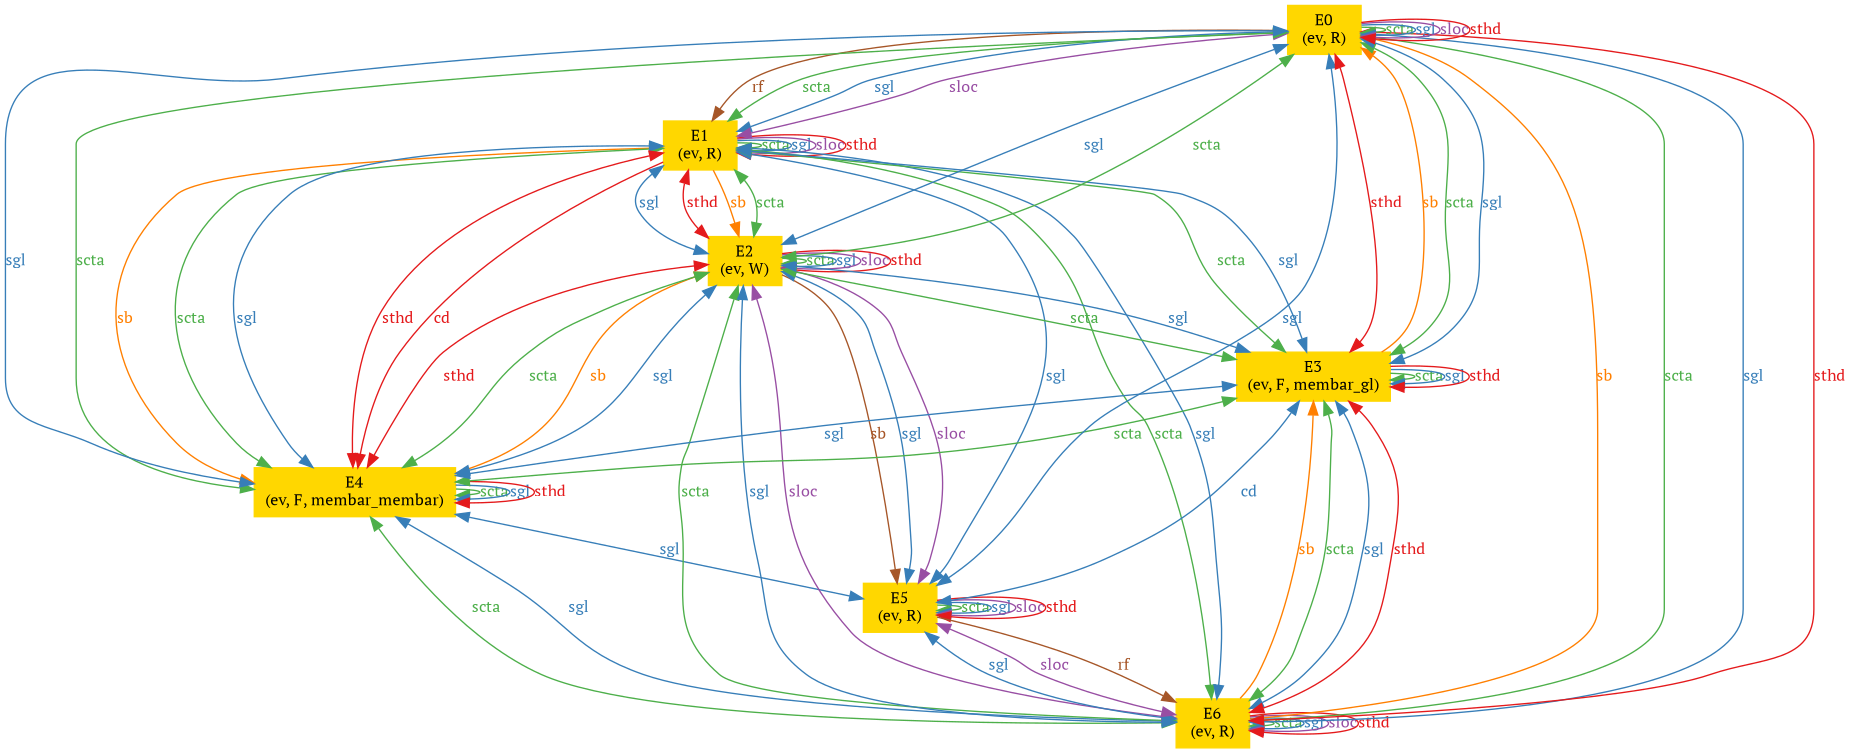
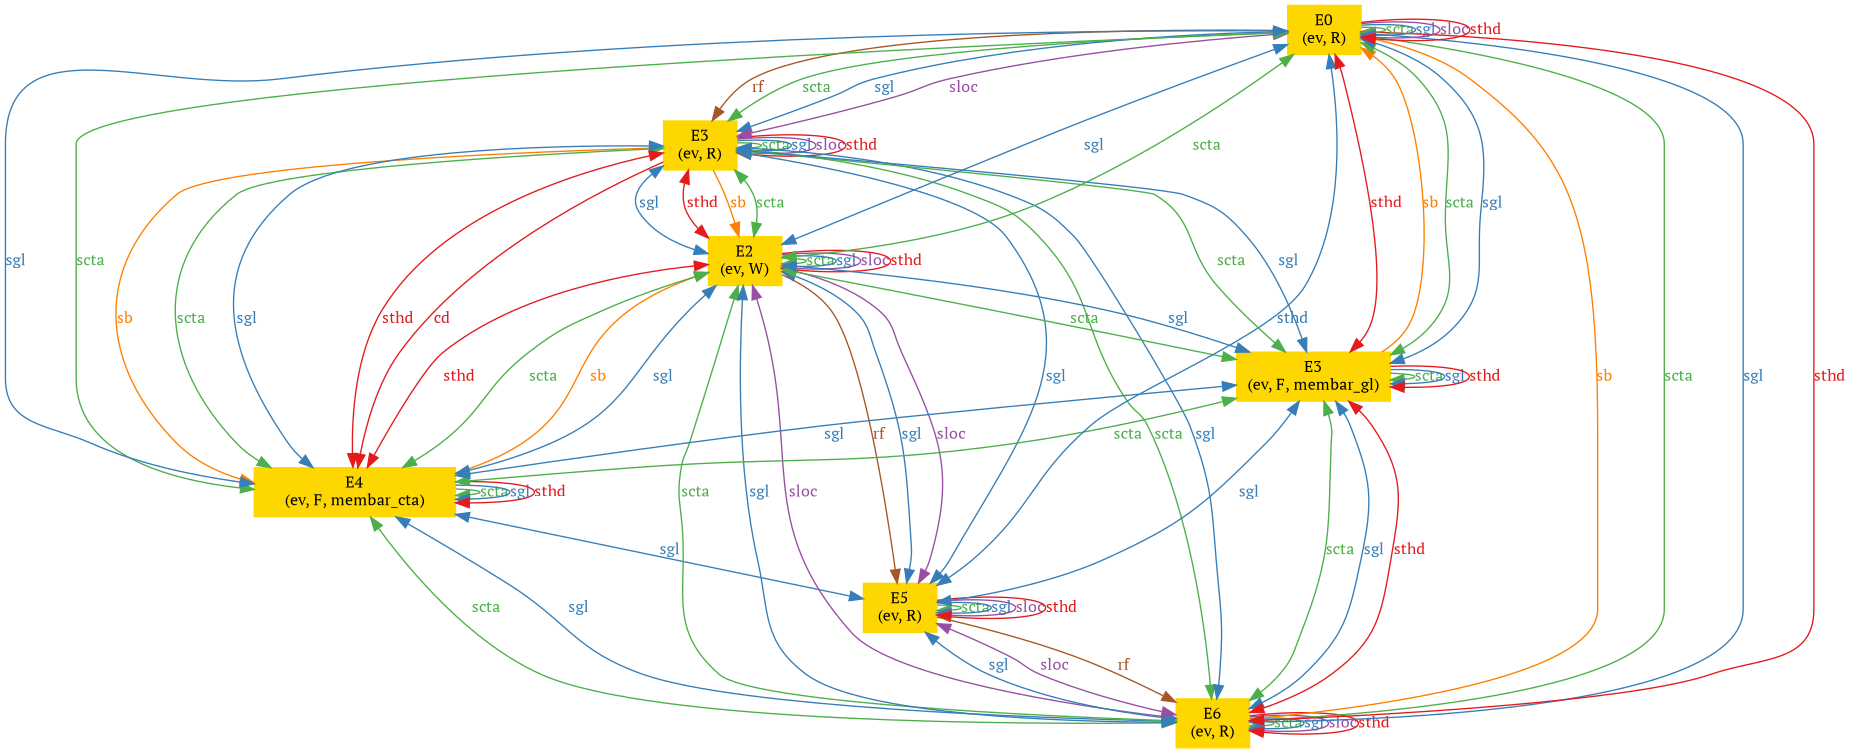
node "E1 (ev, R)": label "E1 (ev, R)" -> "E3 (ev, R)"
edge "E0 (ev, R)" -- "E5 (ev, R)": label "sgl" -> "sthd"
edge "E2 (ev, W)" -> "E5 (ev, R)": label "sb" -> "rf"
node "E4 (ev, F, membar_membar)": label "E4 (ev, F, membar_membar)" -> "E4 (ev, F, membar_cta)"
edge "E3 (ev, F, membar_gl)" -- "E5 (ev, R)": label "cd" -> "sgl"
edge "E6 (ev, R)" -> "E3 (ev, F, membar_gl)": removed, label "sb"
